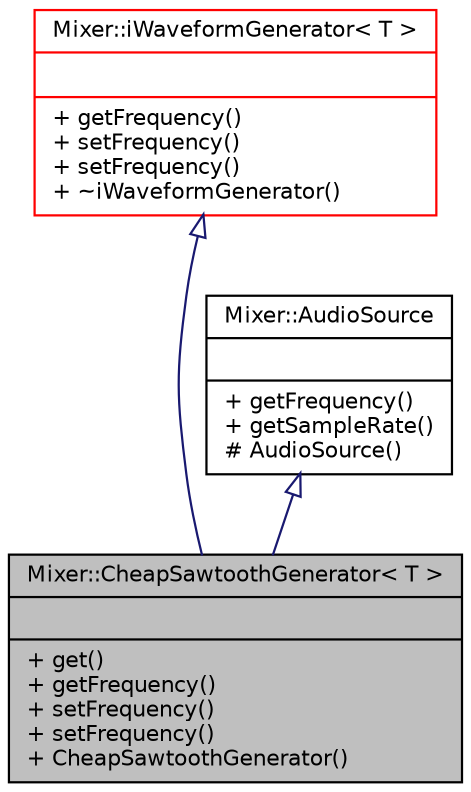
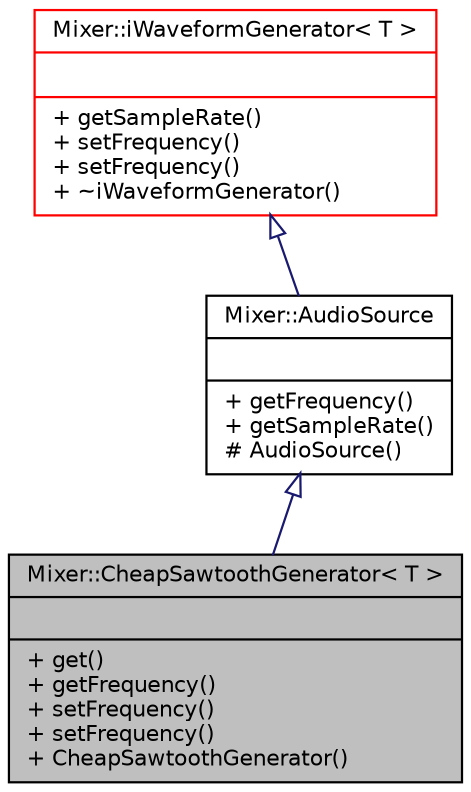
node "Mixer::iWaveformGenerator< T >": text "+ getFrequency()" -> "+ getSampleRate()"
edge "Mixer::CheapSawtoothGenerator< T >" -> "Mixer::iWaveformGenerator< T >": now "Mixer::AudioSource" -> "Mixer::iWaveformGenerator< T >"
